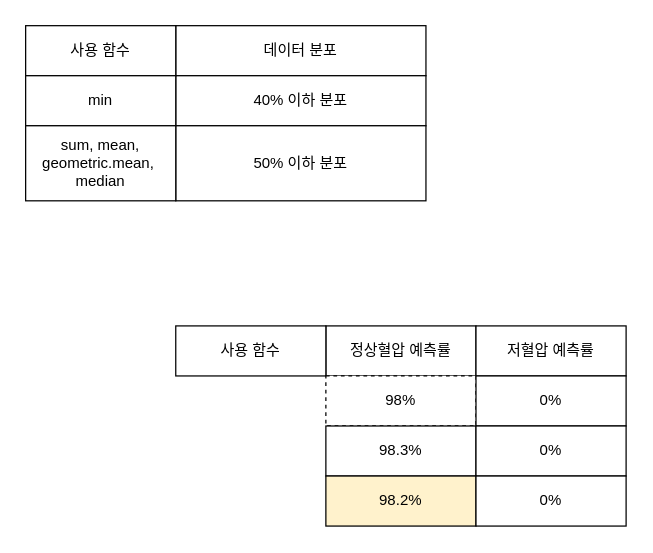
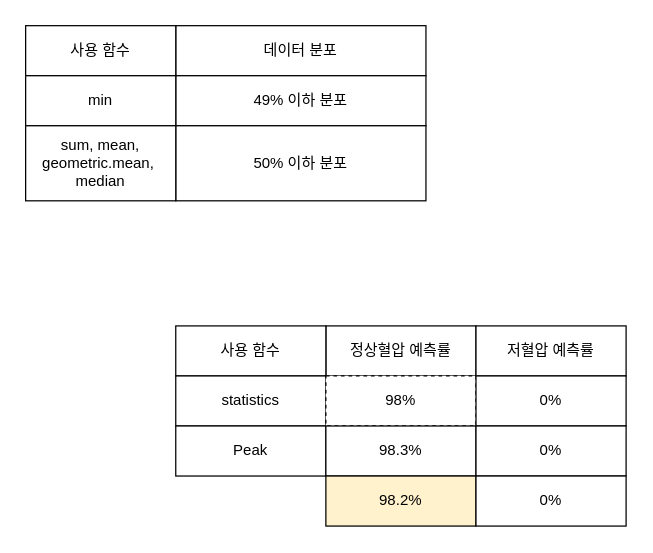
node "40% 이하 분포": label "40% 이하 분포" -> "49% 이하 분포"
node "statistics": added
node "Peak": added
